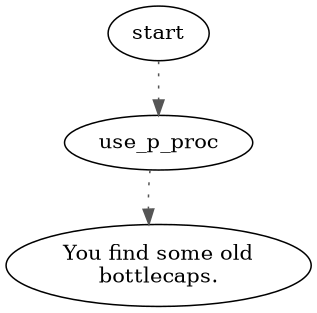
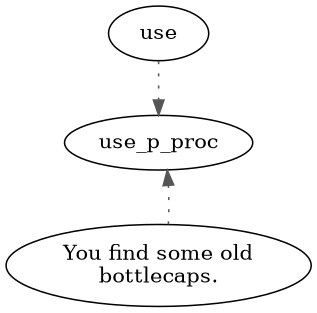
node "start": label "start" -> "use"
edge "use_p_proc" -> "You find some old bottlecaps.": reversed
